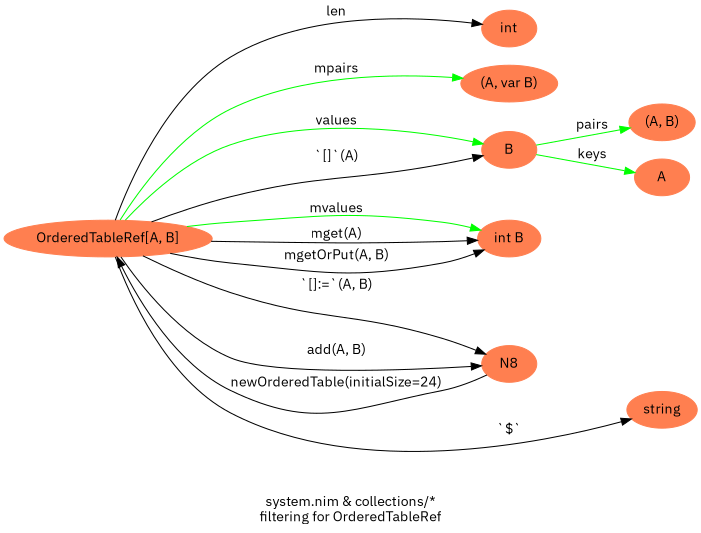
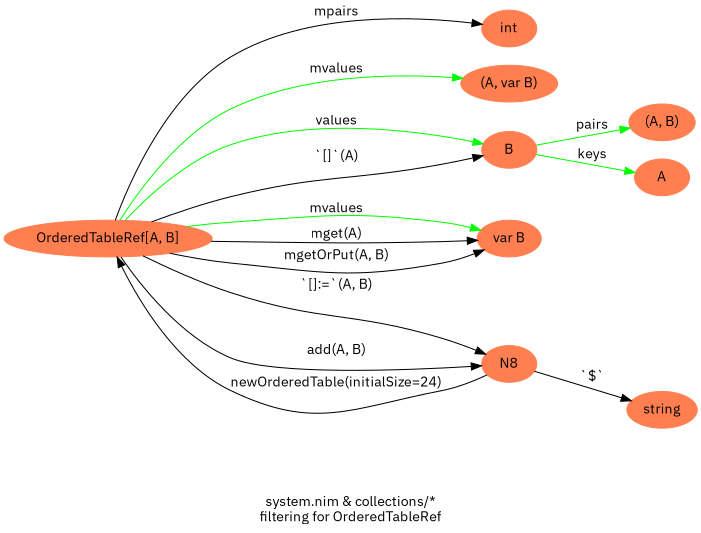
edge "OrderedTableRef[A, B]" -> "int": label "len" -> "mpairs"
edge "OrderedTableRef[A, B]" -> "(A, var B)": label "mpairs" -> "mvalues"
node "int B": label "int B" -> "var B"
edge "OrderedTableRef[A, B]" -> "string": now "N8" -> "string"
